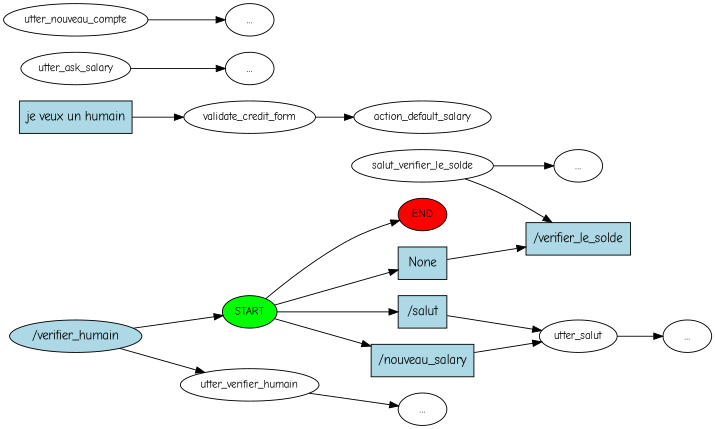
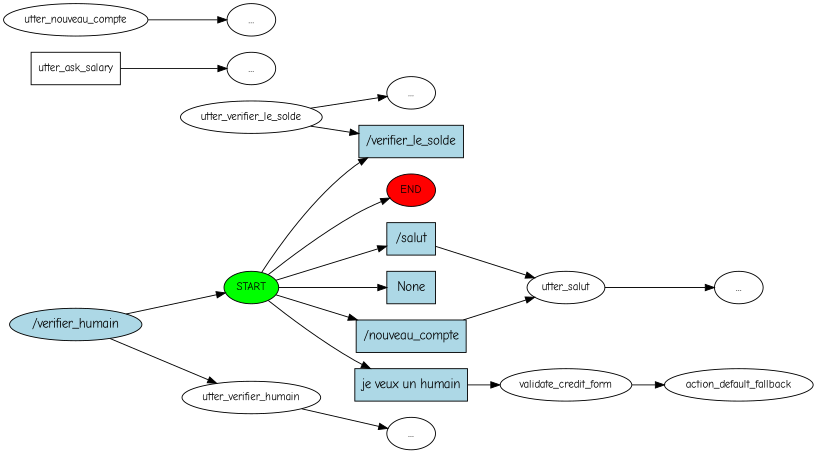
node "utter_ask_salary": shape ellipse -> box
node "action_default_salary": label "action_default_salary" -> "action_default_fallback"
node "salut_verifier_le_solde": label "salut_verifier_le_solde" -> "utter_verifier_le_solde"
edge "None" -> "/verifier_le_solde": now "START" -> "/verifier_le_solde"
edge "START" -> "je veux un humain": added
node "/nouveau_salary": label "/nouveau_salary" -> "/nouveau_compte"
